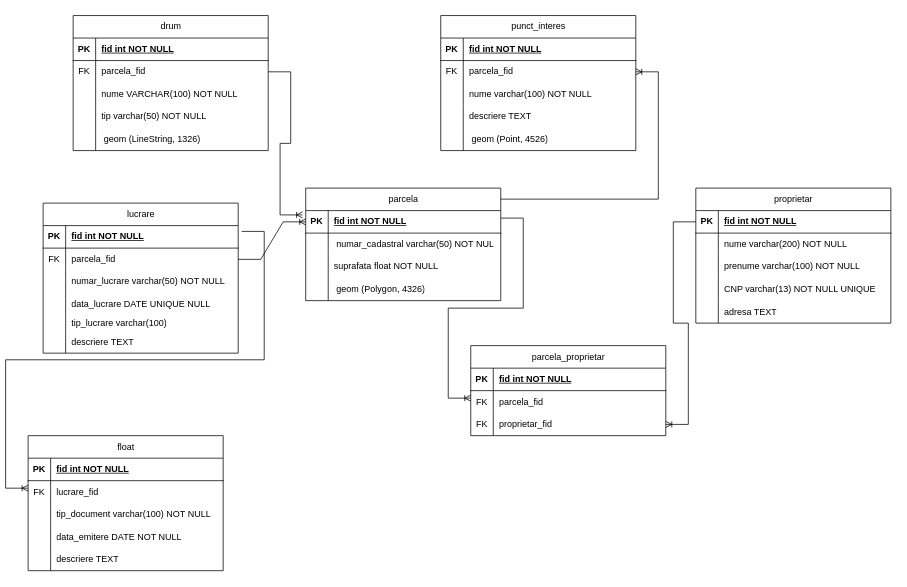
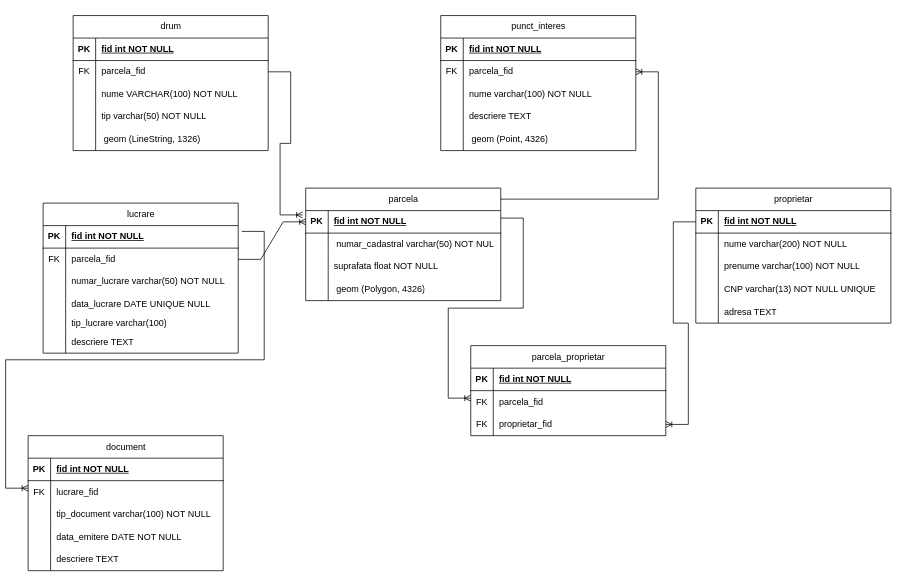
node "geom (Point, 4526)": label "geom (Point, 4526)" -> "geom (Point, 4326)"
node "float": label "float" -> "document"
